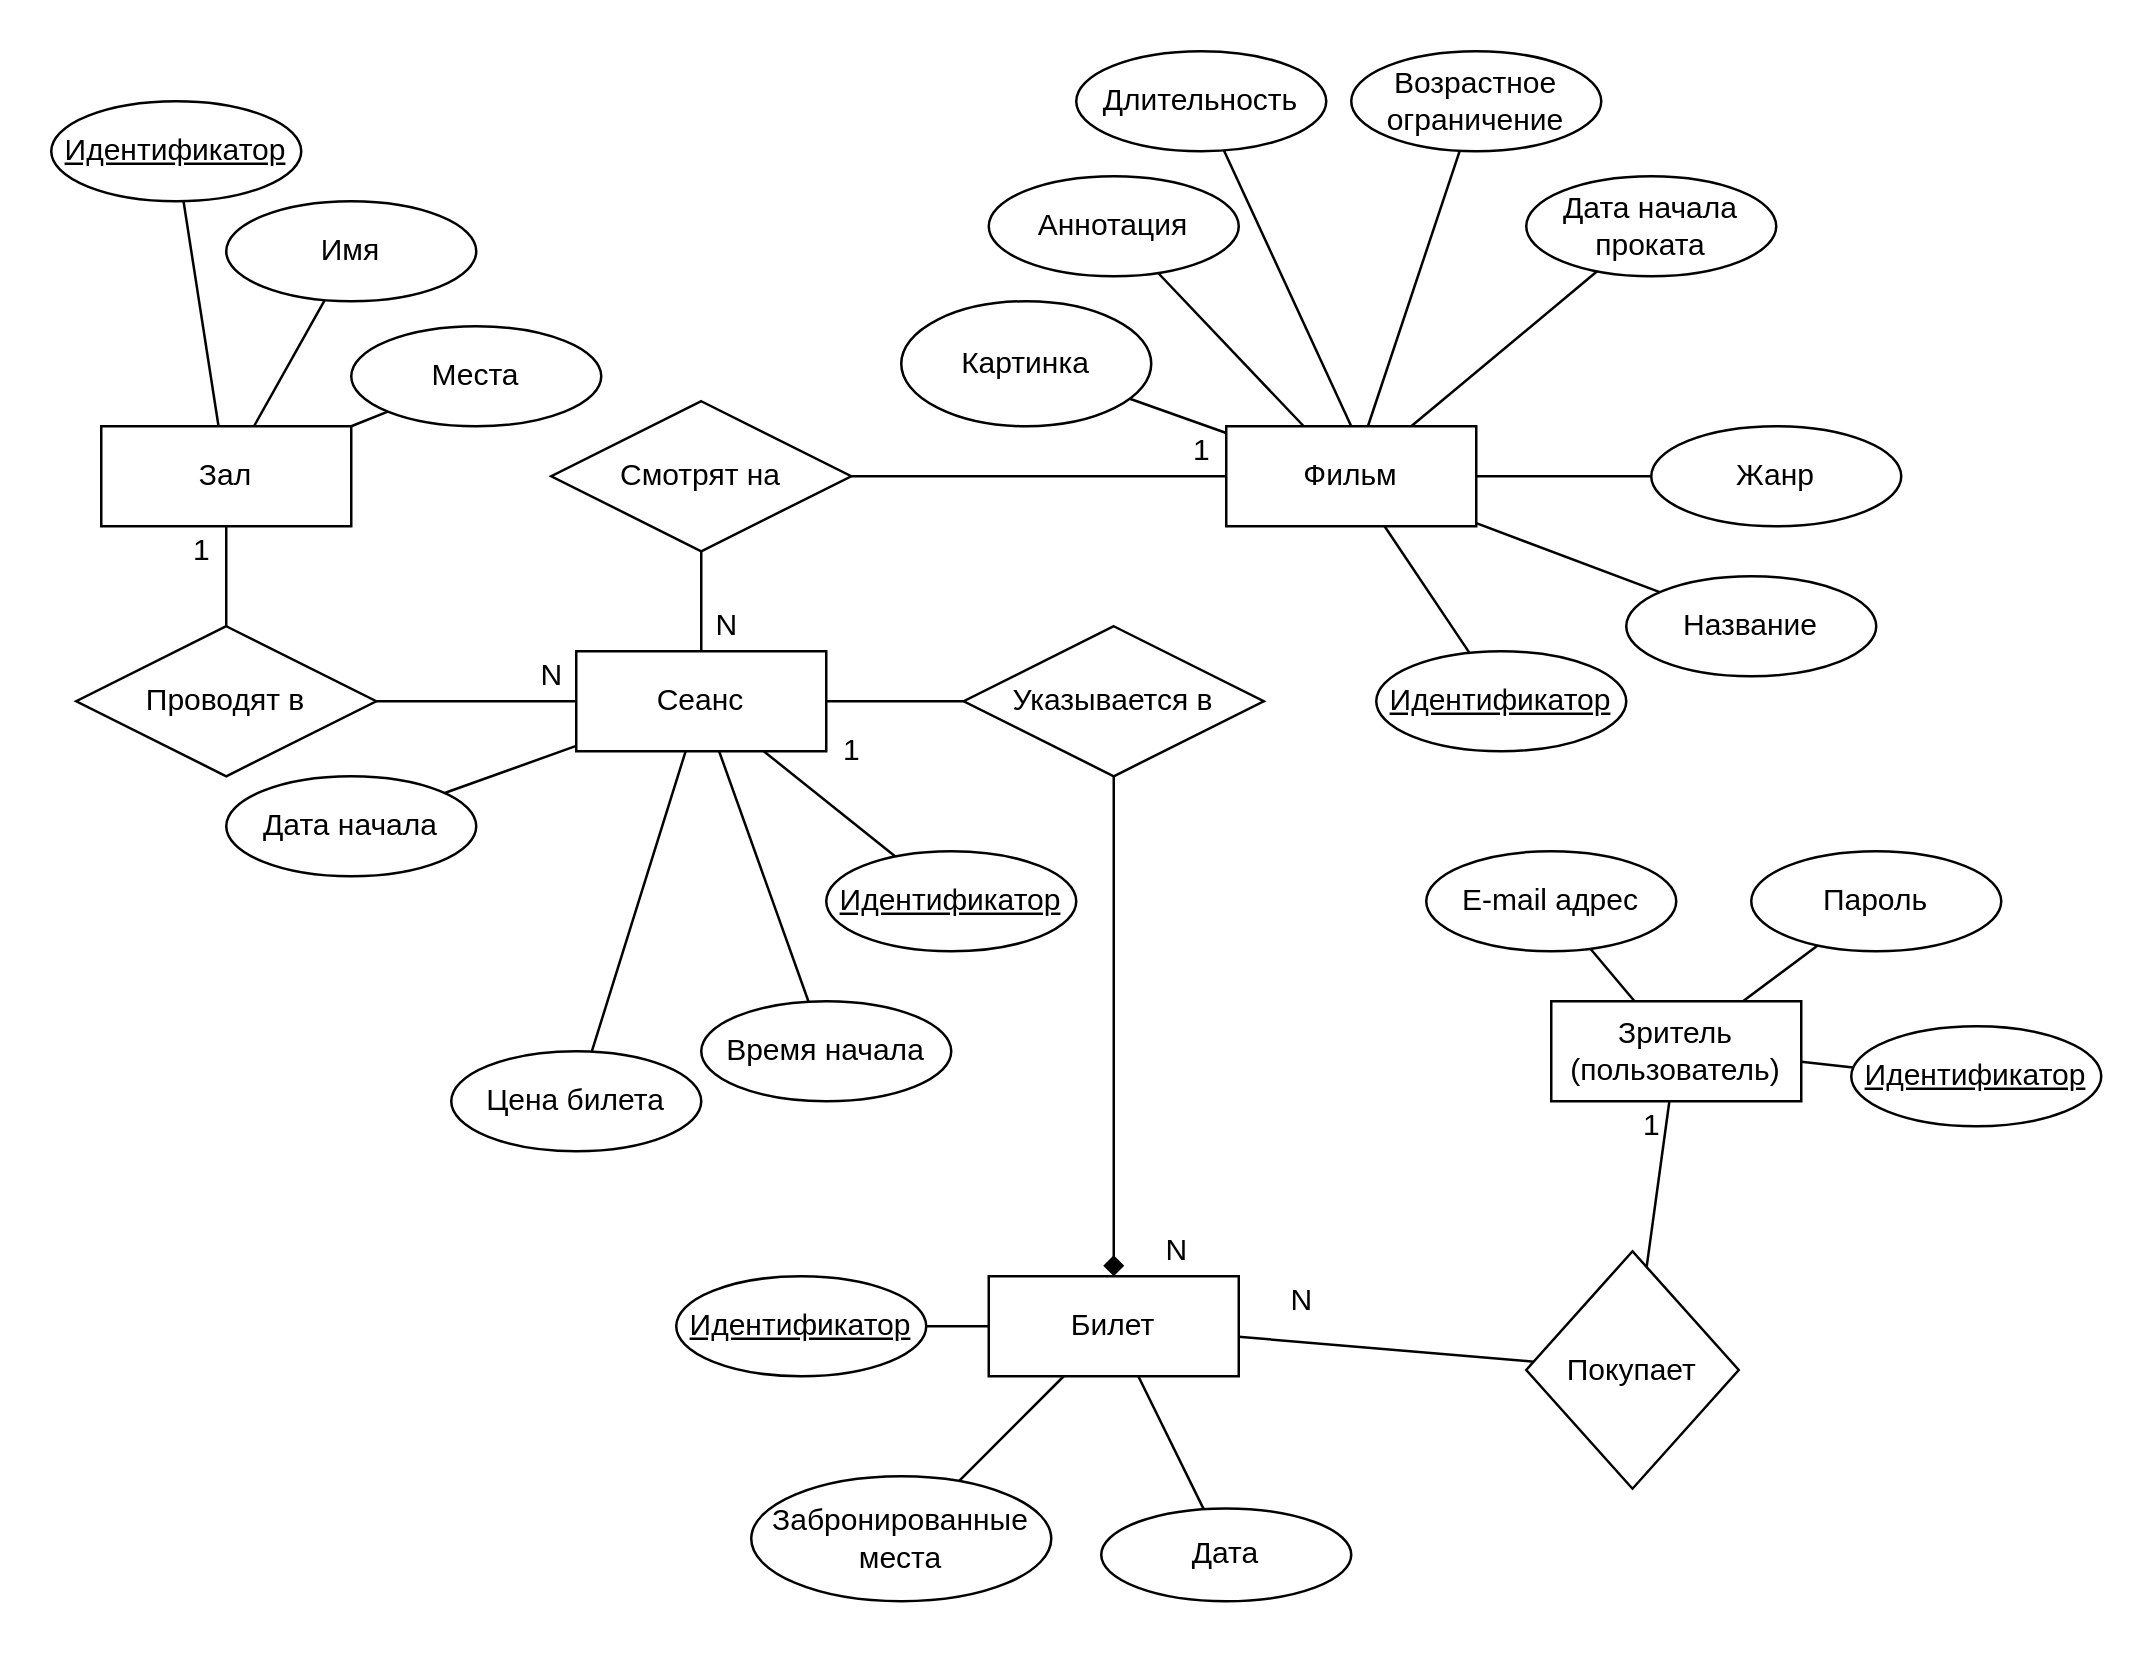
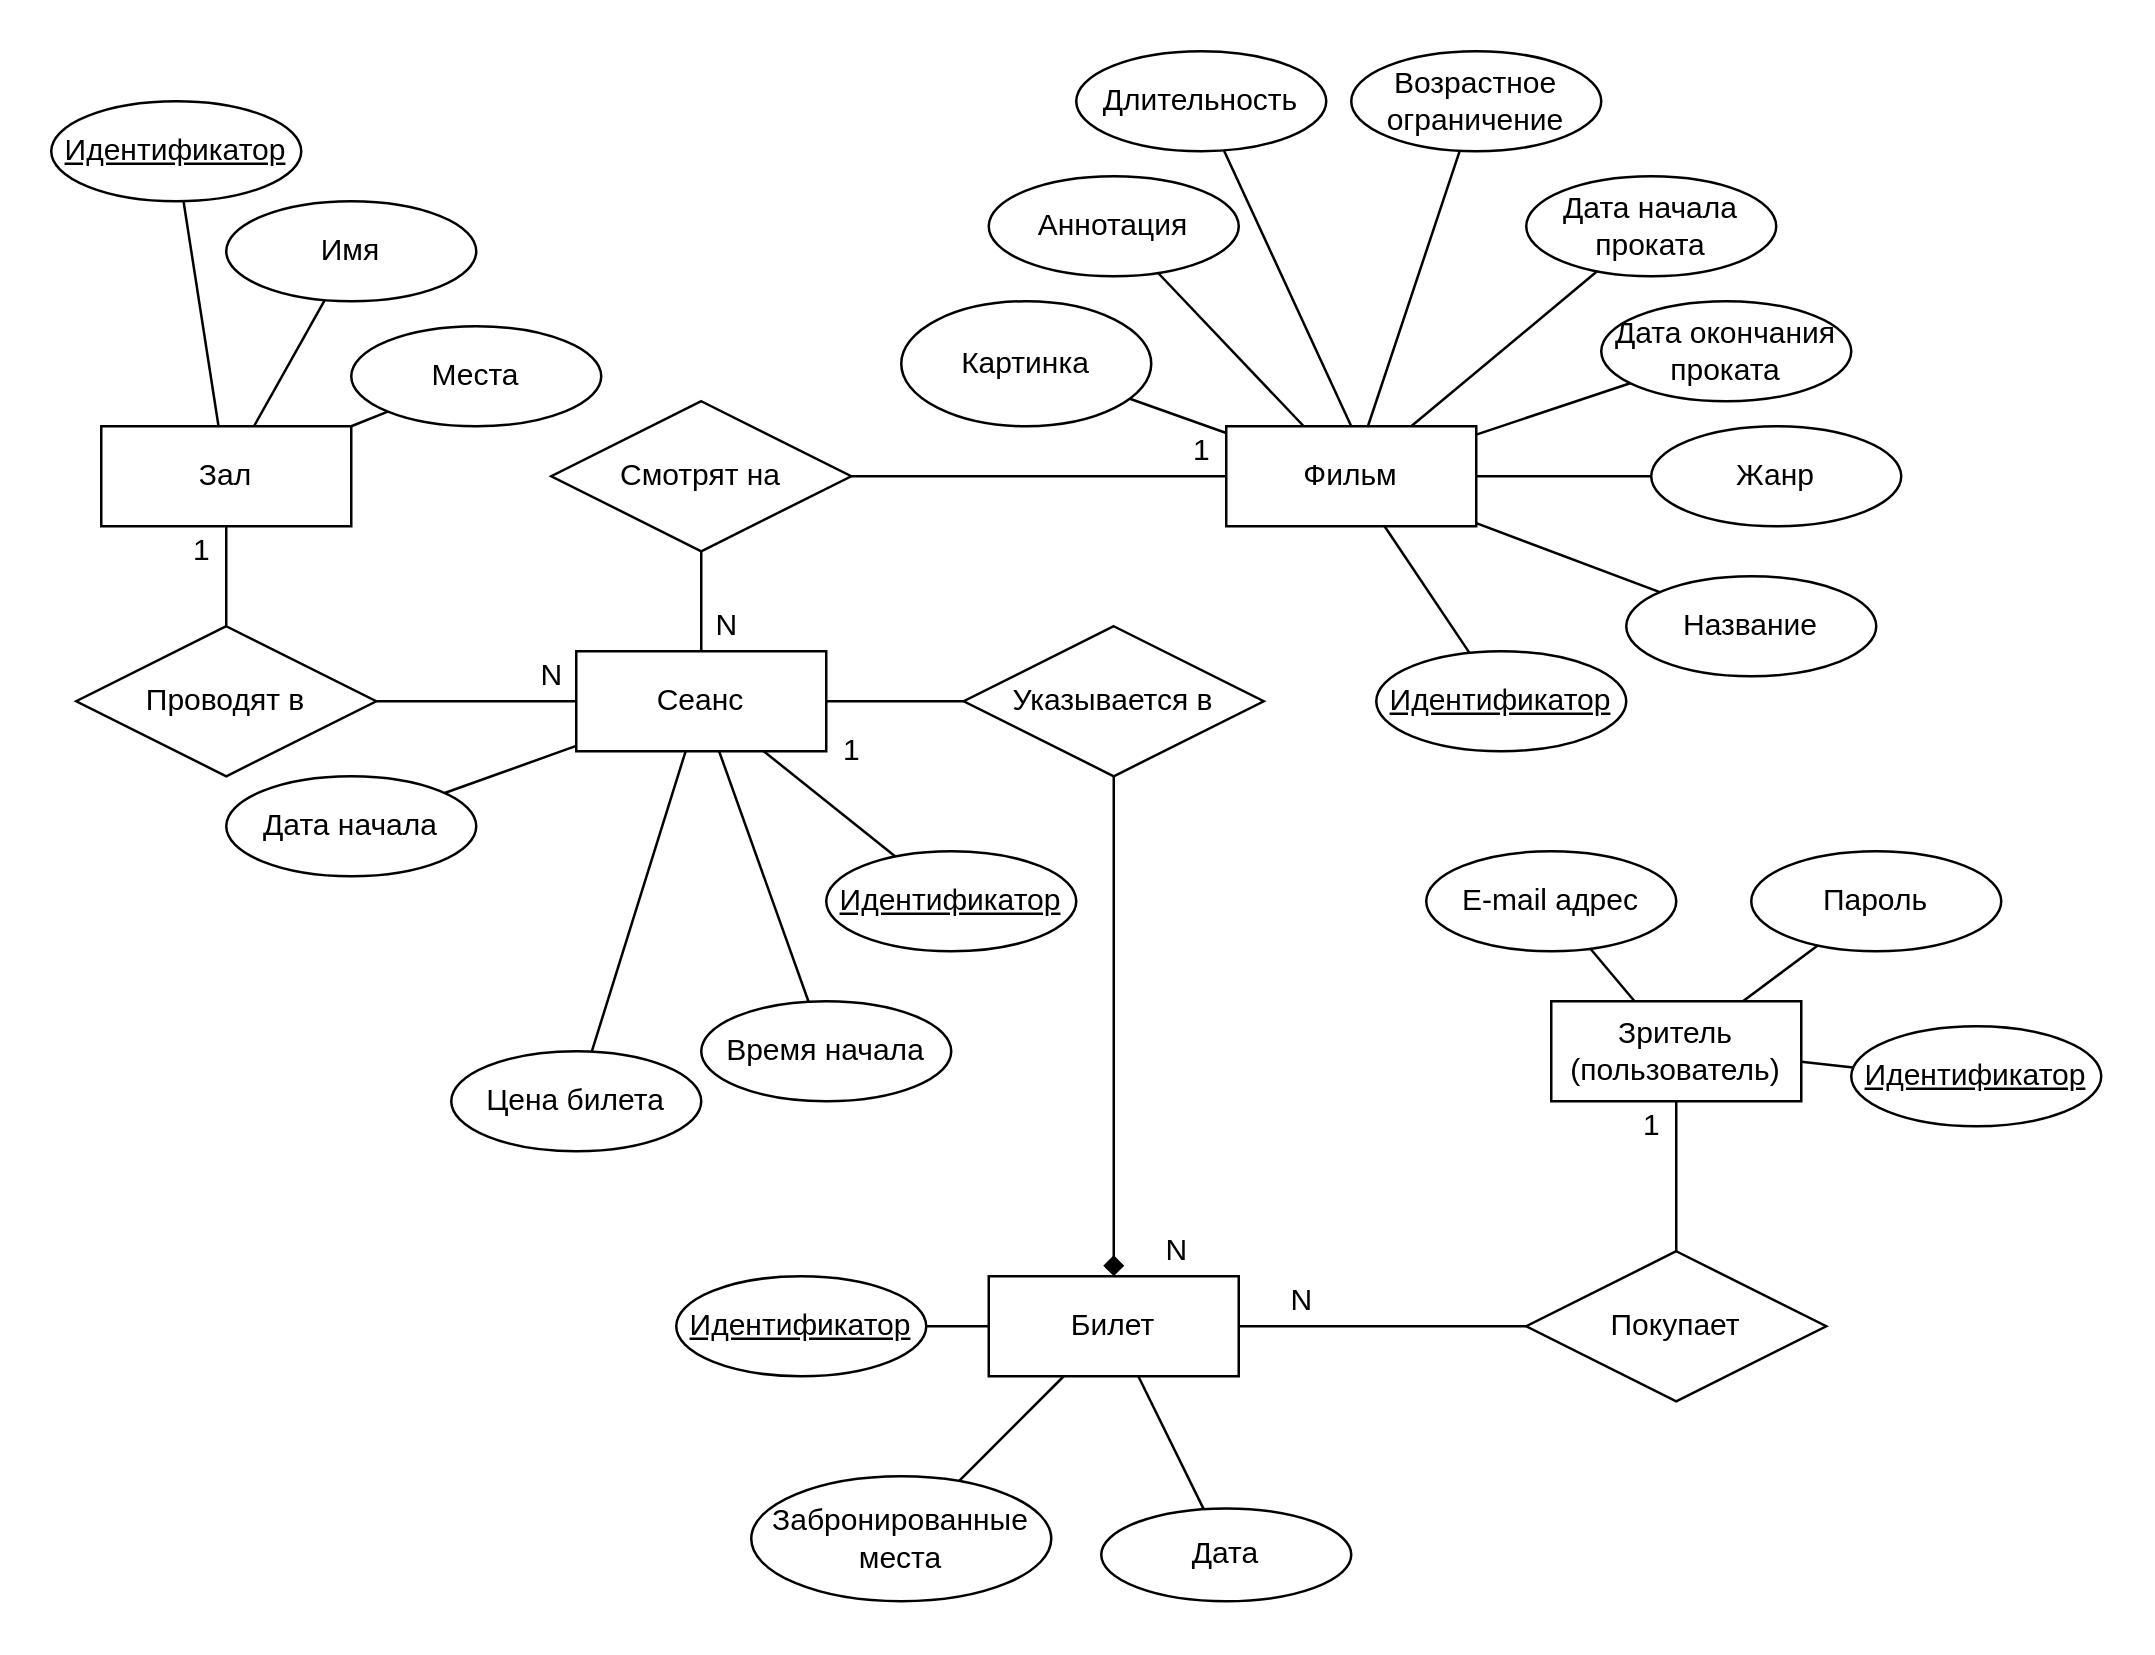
node "Дата окончания проката": added
edge "Дата окончания проката" -- "Фильм": added
node "Покупает": size 213x238 -> 300x150
